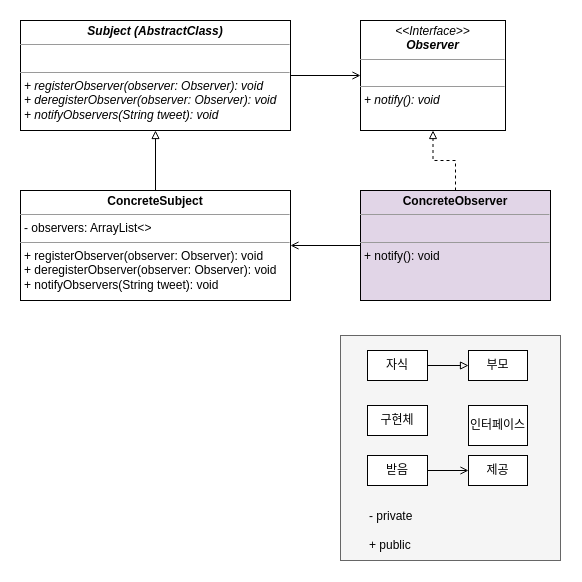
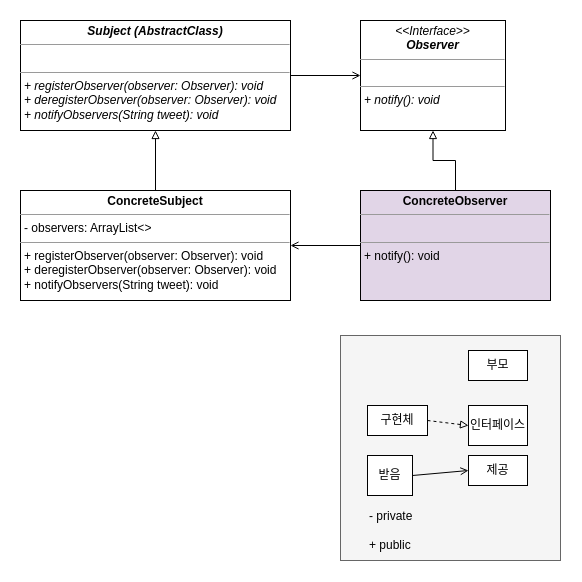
edge "ConcreteObserver + notify(): void" -> "<<Interface>> Observer + notify(): void": style dashed -> solid
node "자식": removed
edge "자식" -> "부모": removed
edge "구현체" -> "인터페이스": added
node "받음": size 60x30 -> 45x40
